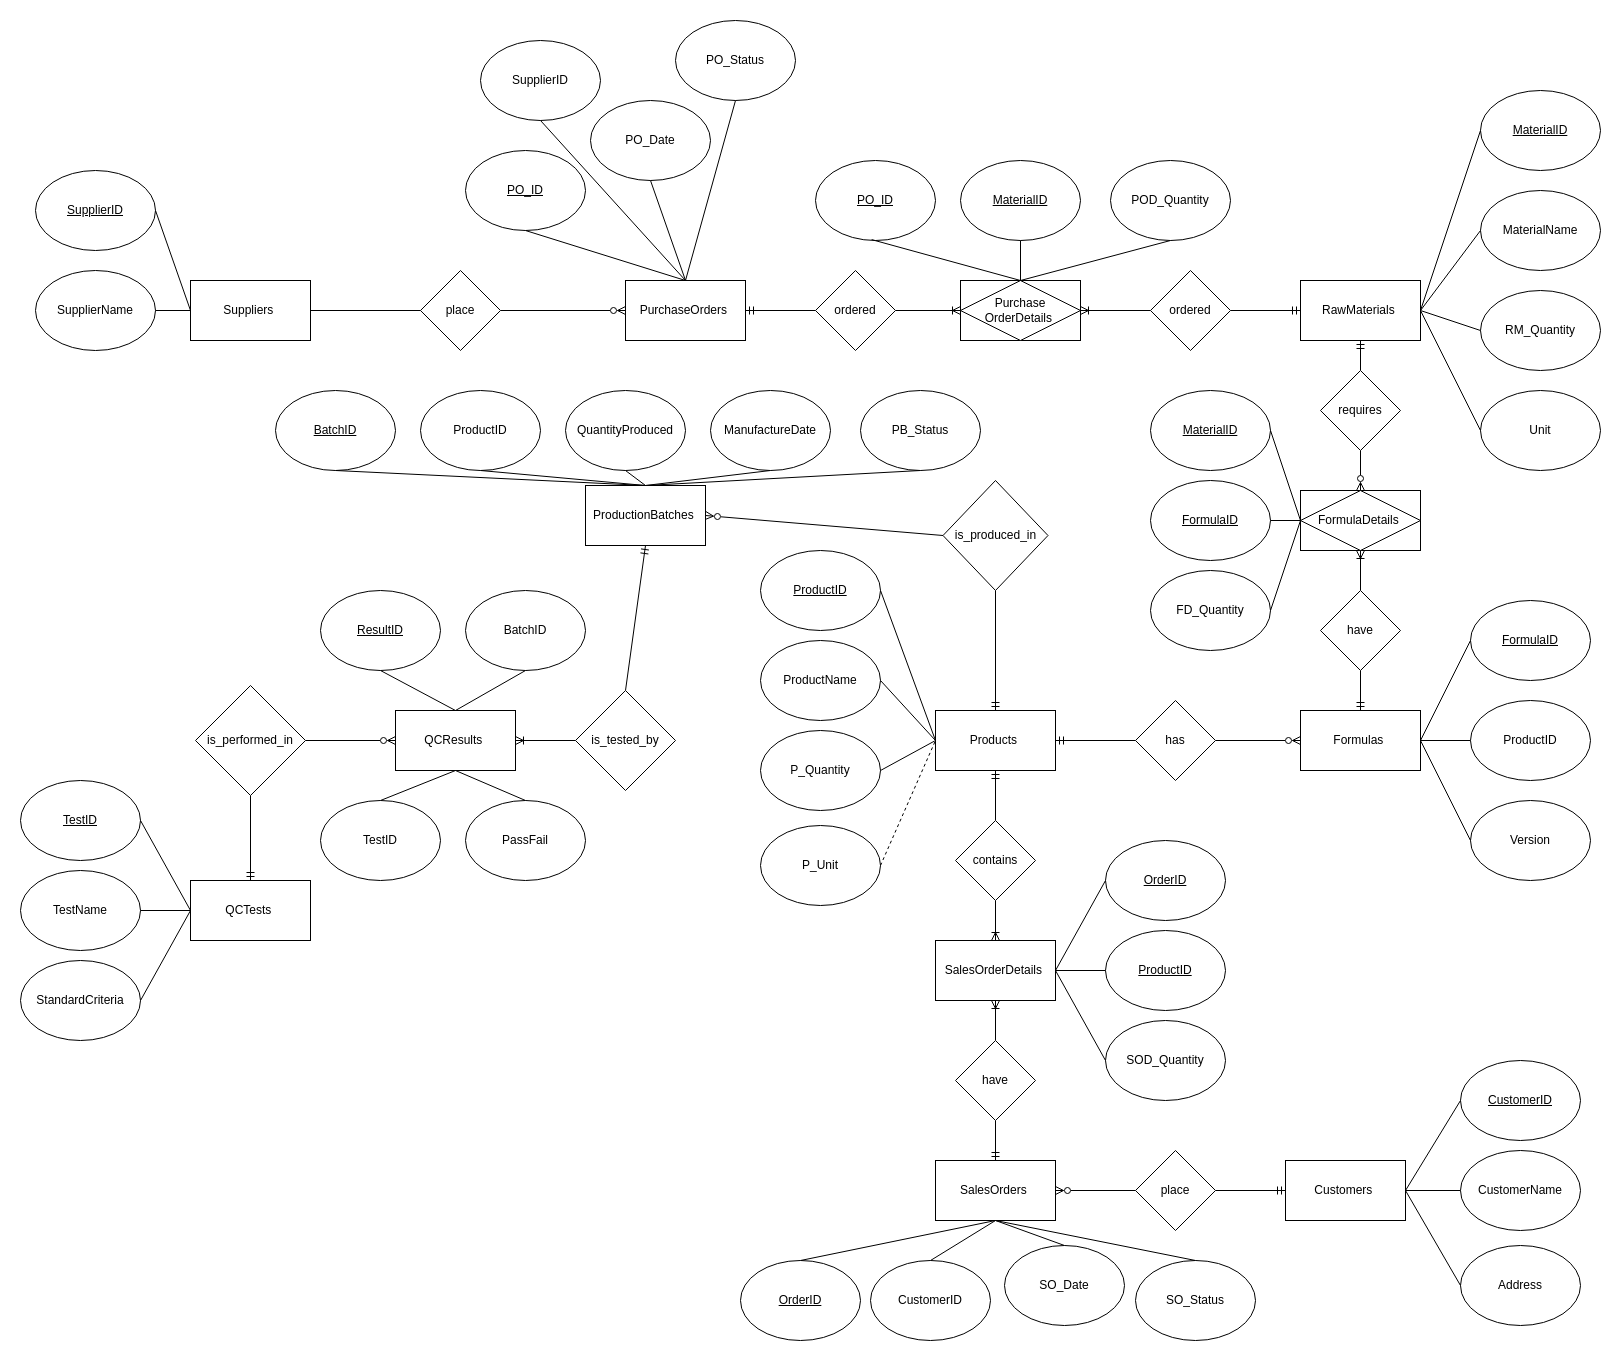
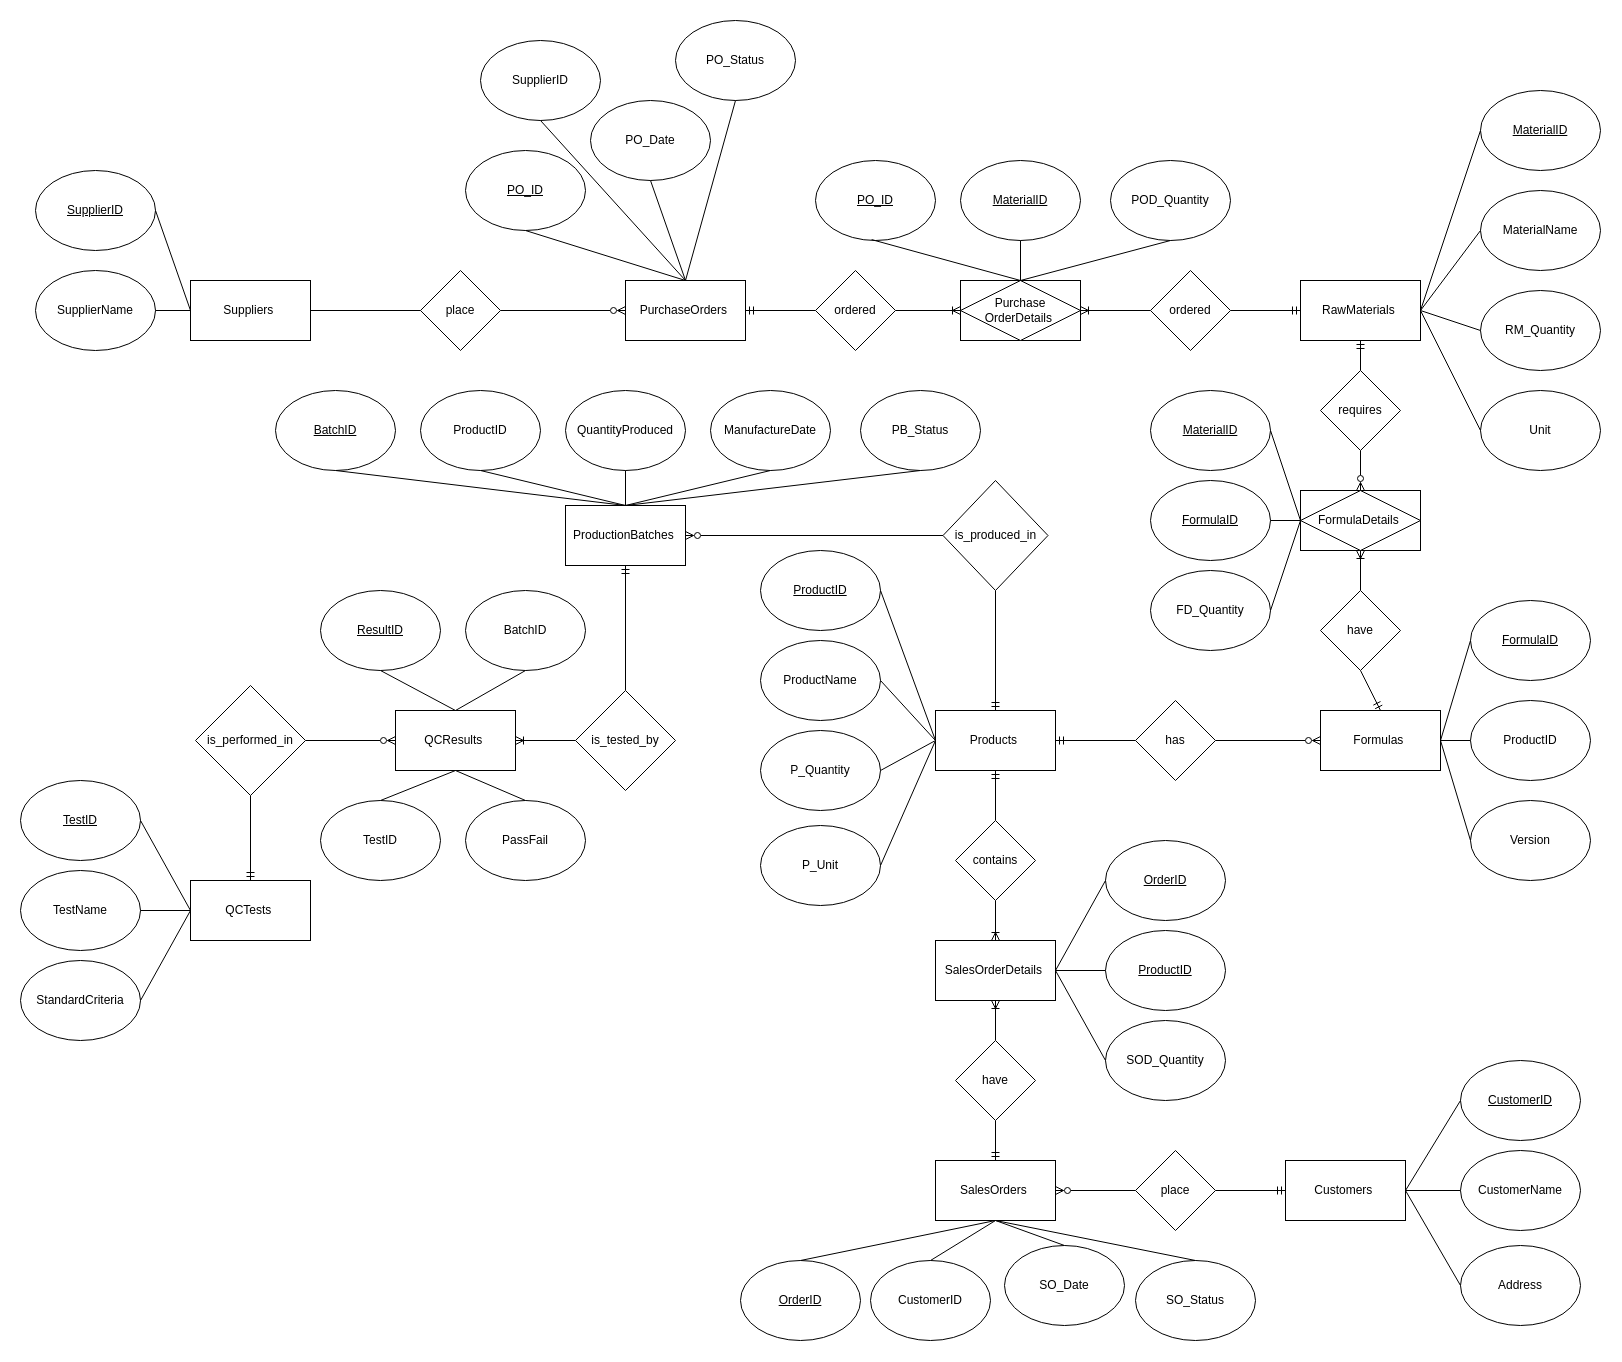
node "ProductionBatches": moved (646, 516) -> (626, 536)
node "Formulas": moved (1361, 741) -> (1381, 741)
edge "Products" -- "P_Unit": style dashed -> solid
